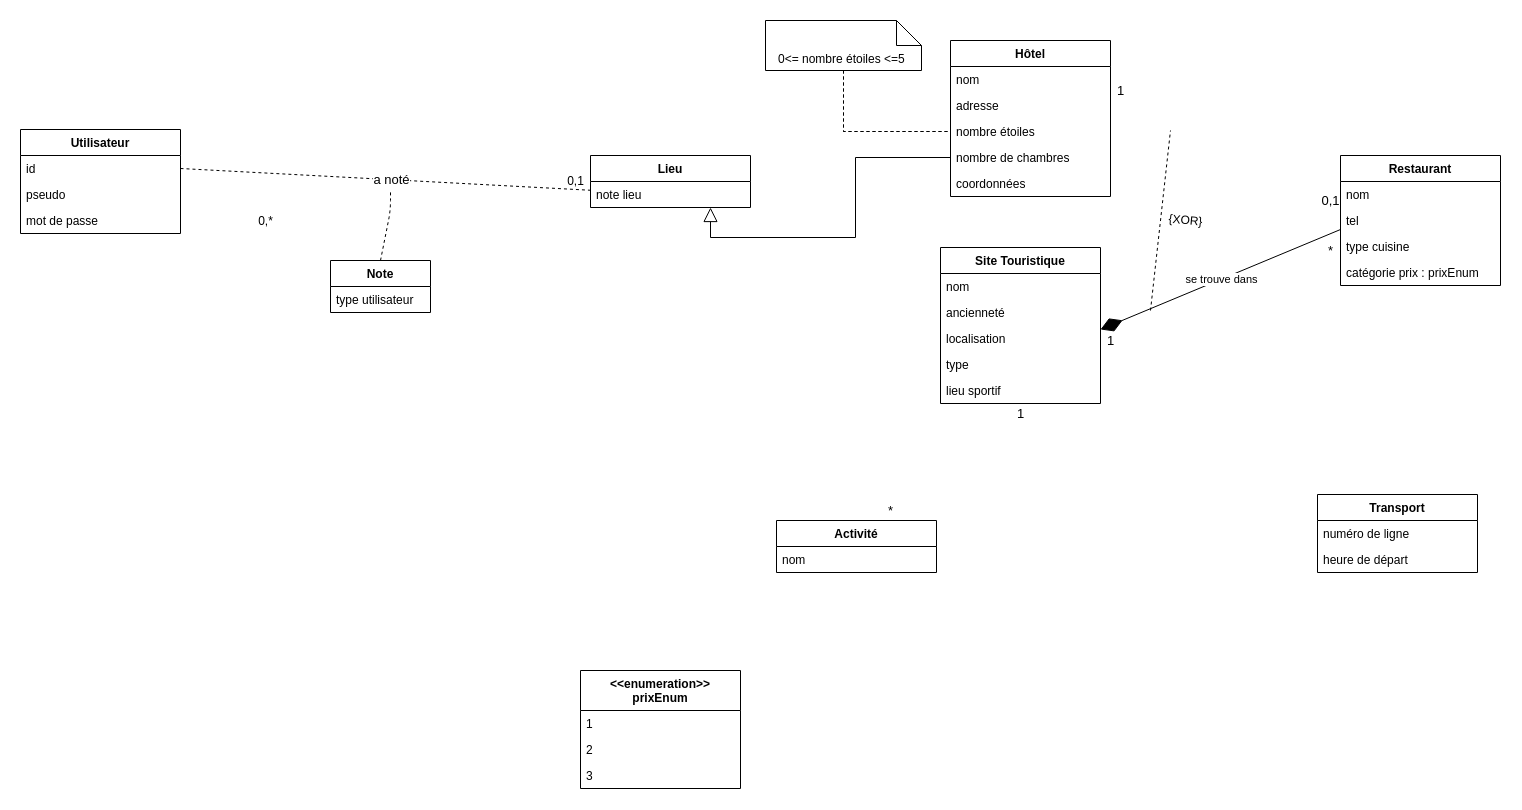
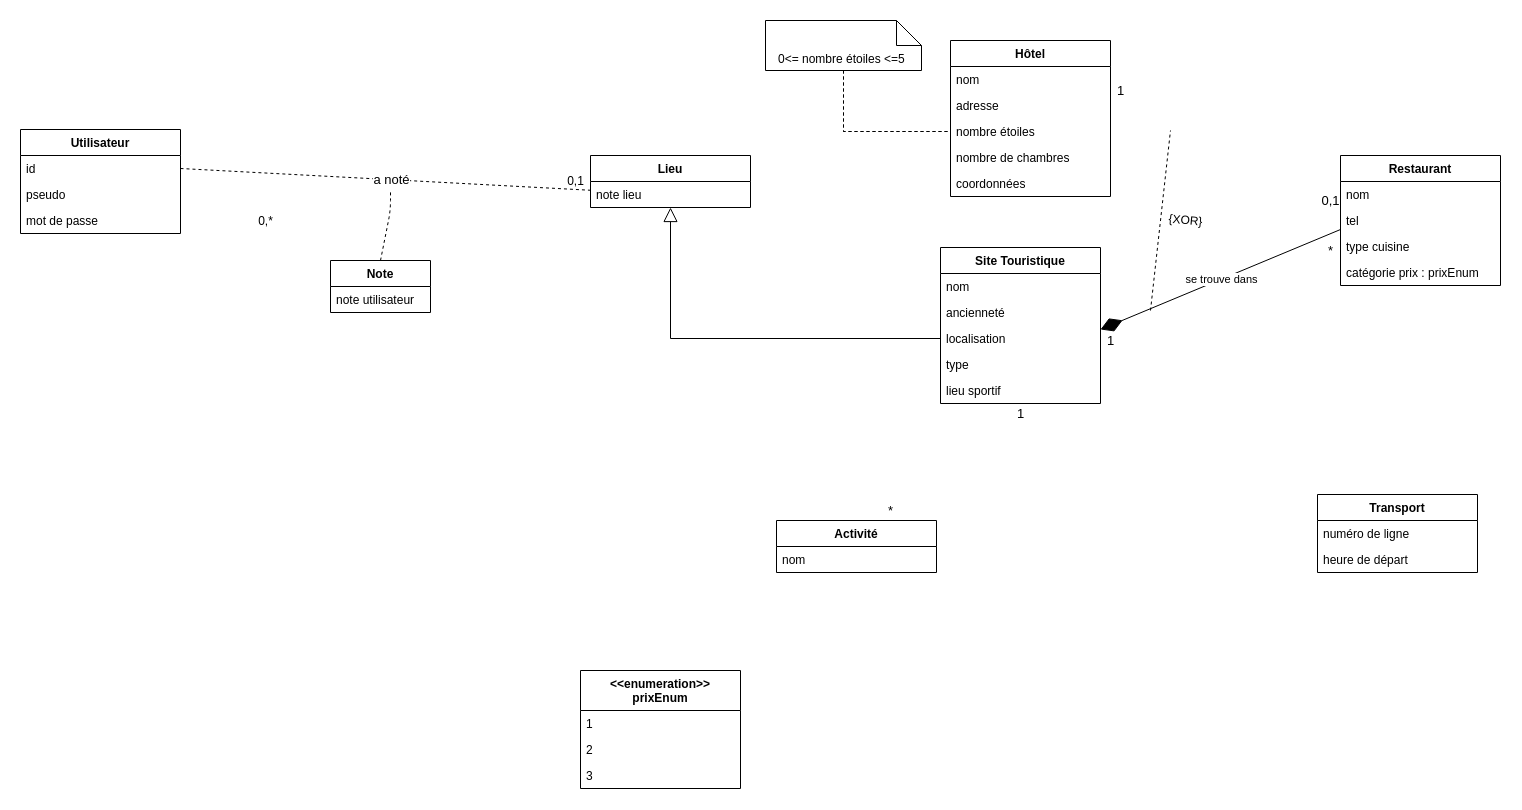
edge "nombre de chambres" -> "Lieu": removed
node "type utilisateur": label "type utilisateur" -> "note utilisateur"
edge "localisation" -> "Lieu": added
